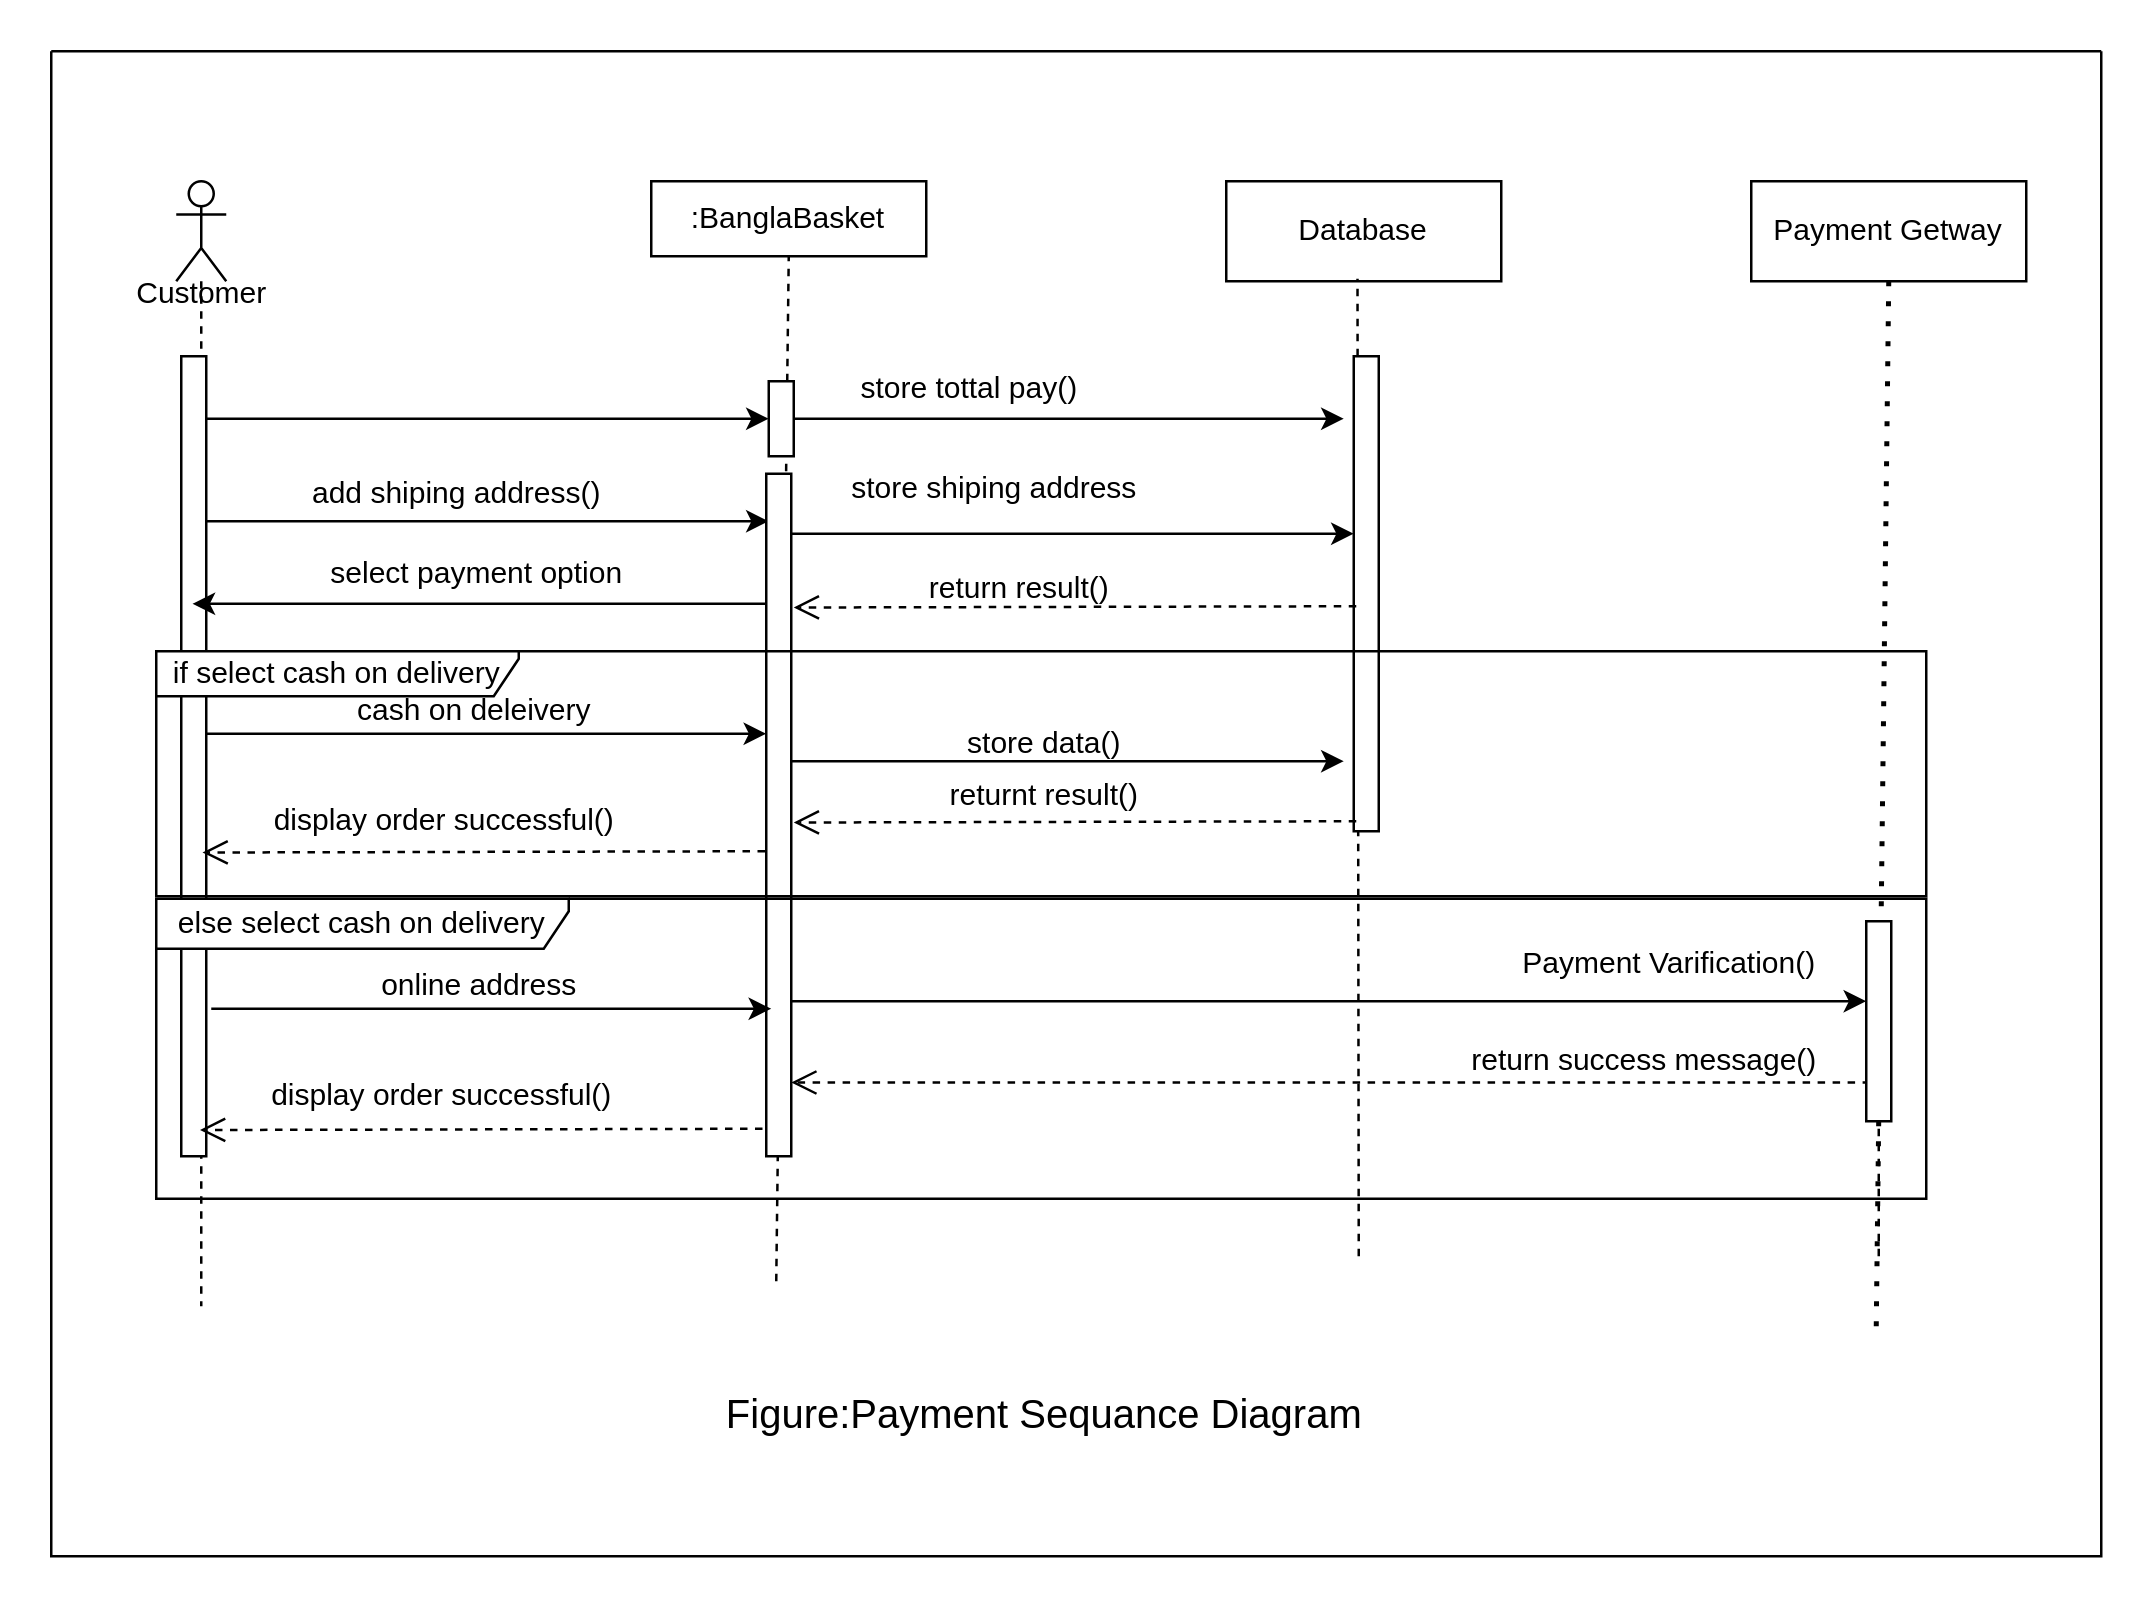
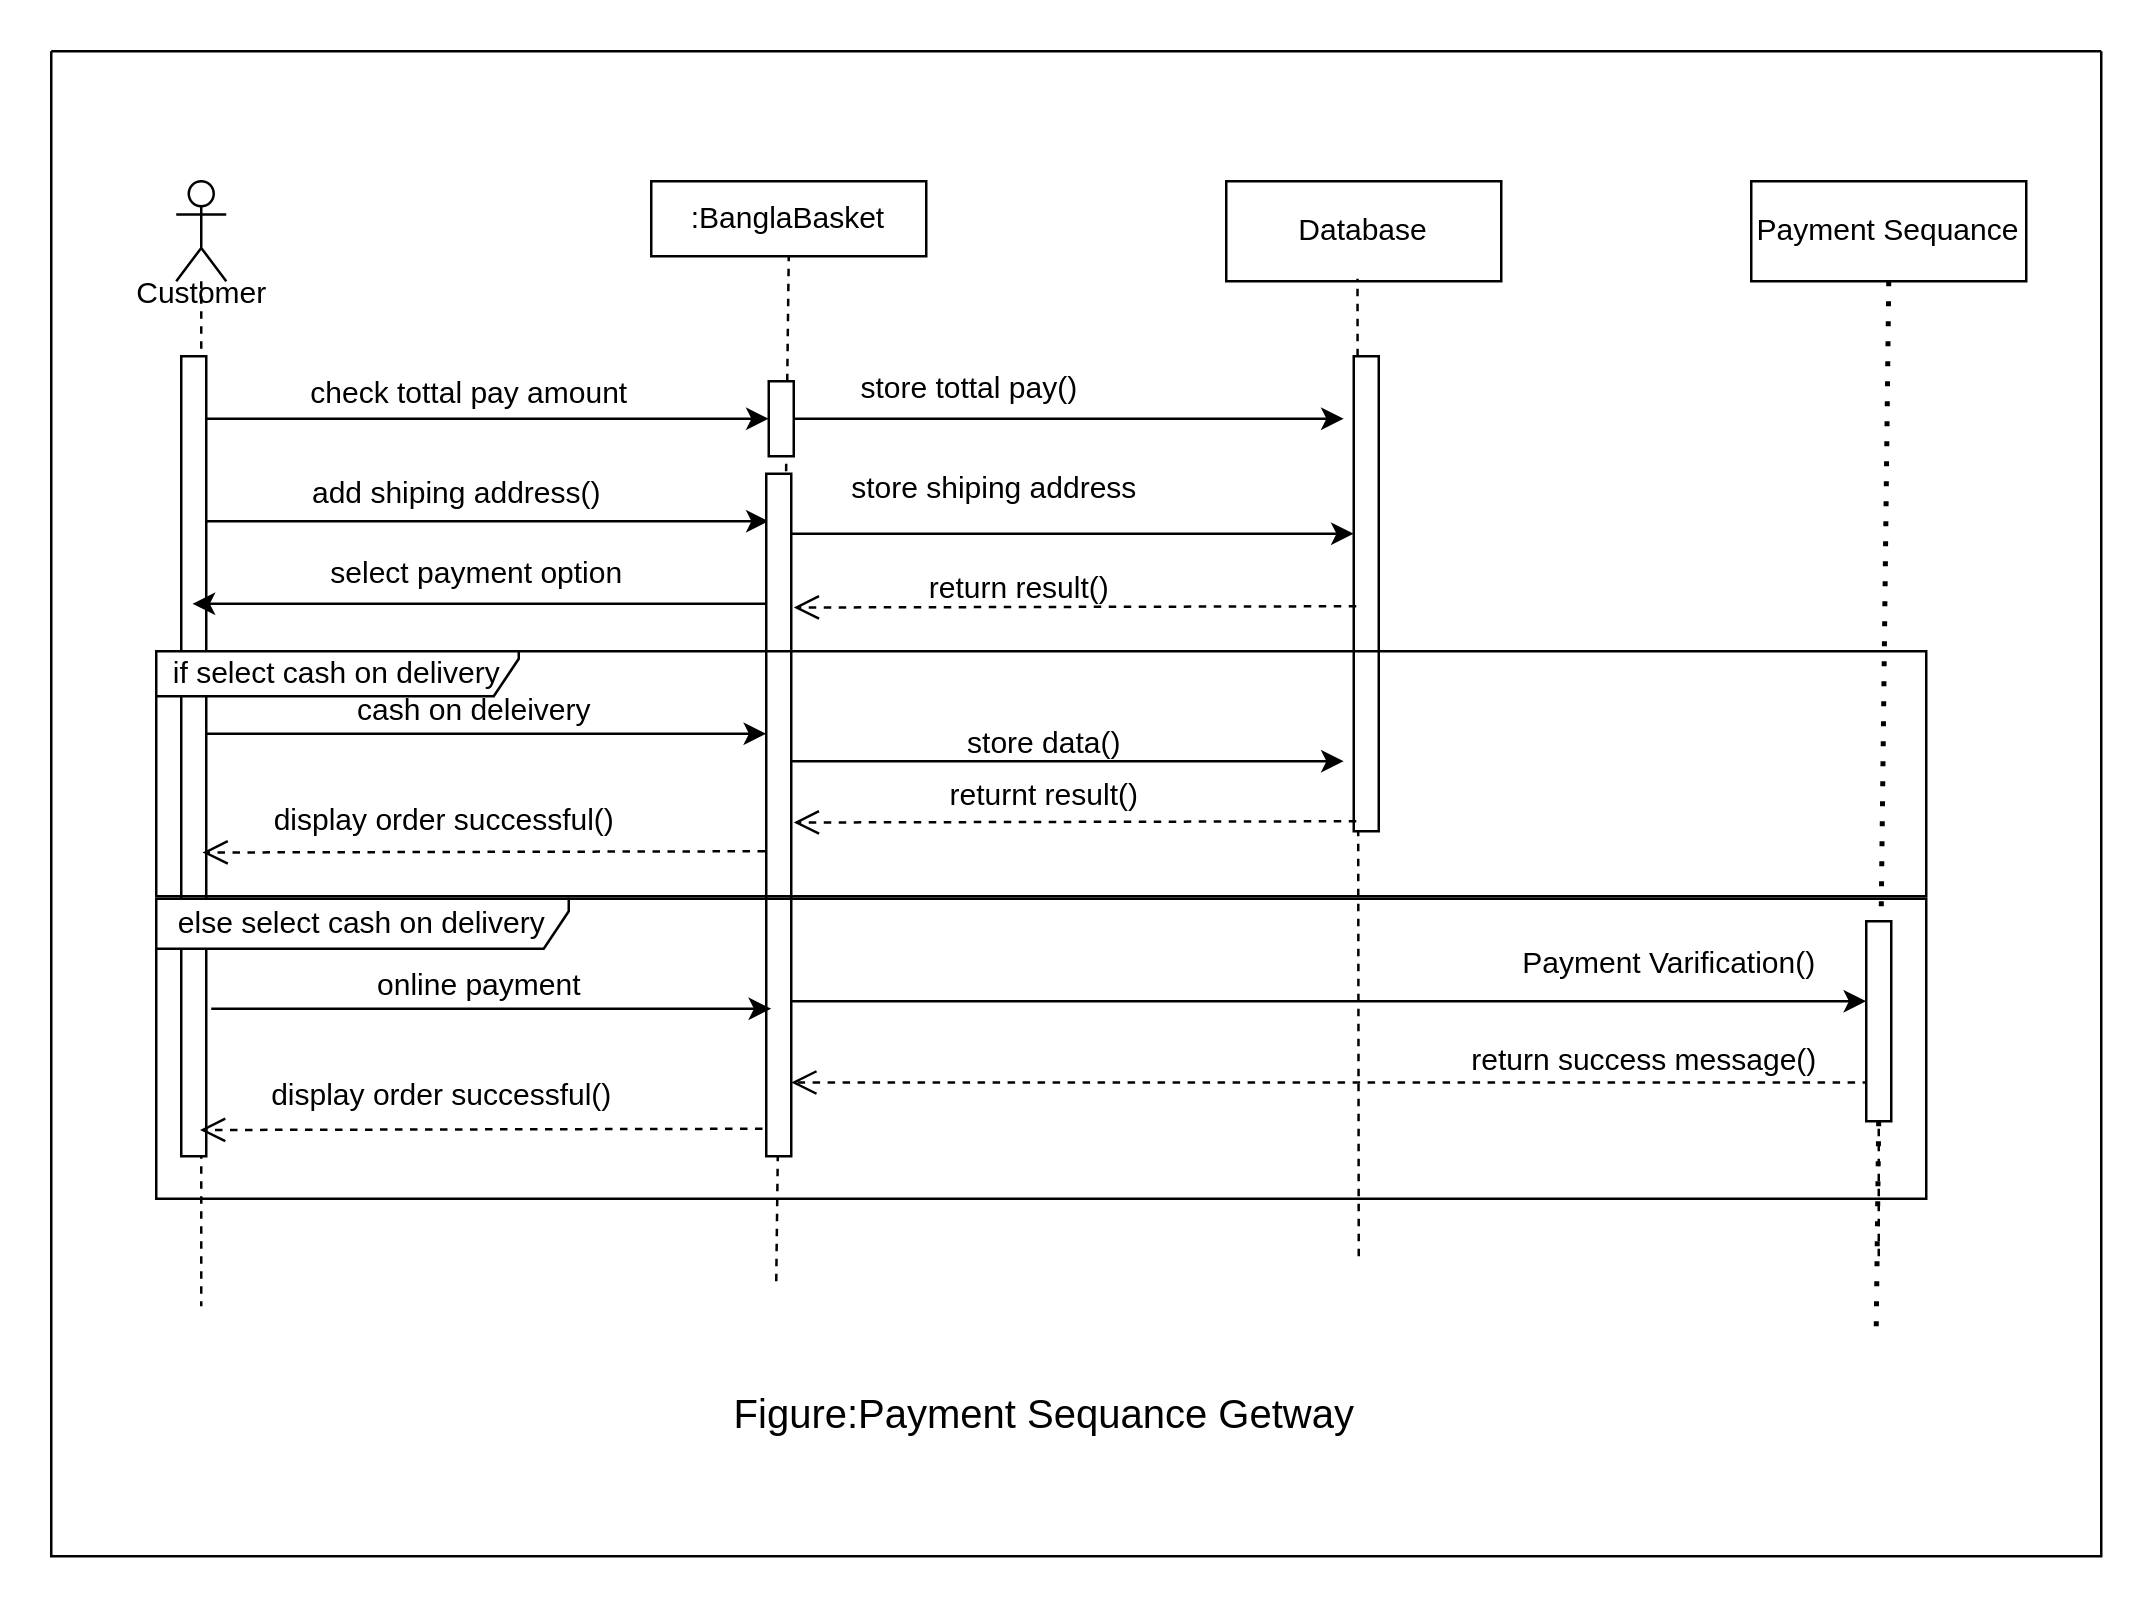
node "Payment Getway": label "Payment Getway" -> "Payment Sequance"
node "check tottal pay amount": added
node "online address": label "online address" -> "online payment"
node "Figure:Payment Sequance Diagram": label "Figure:Payment Sequance Diagram" -> "Figure:Payment Sequance Getway"
